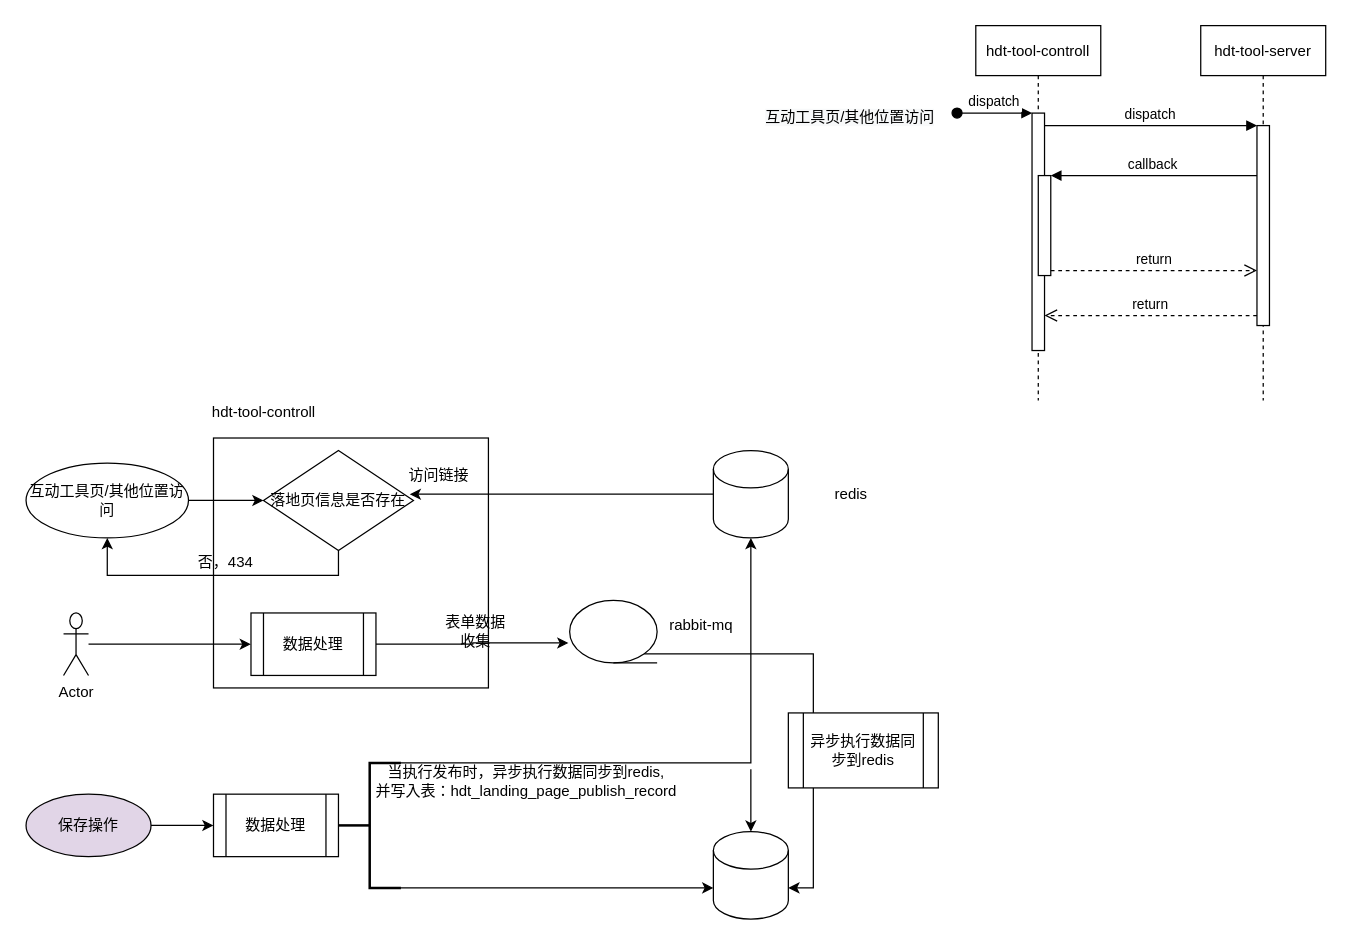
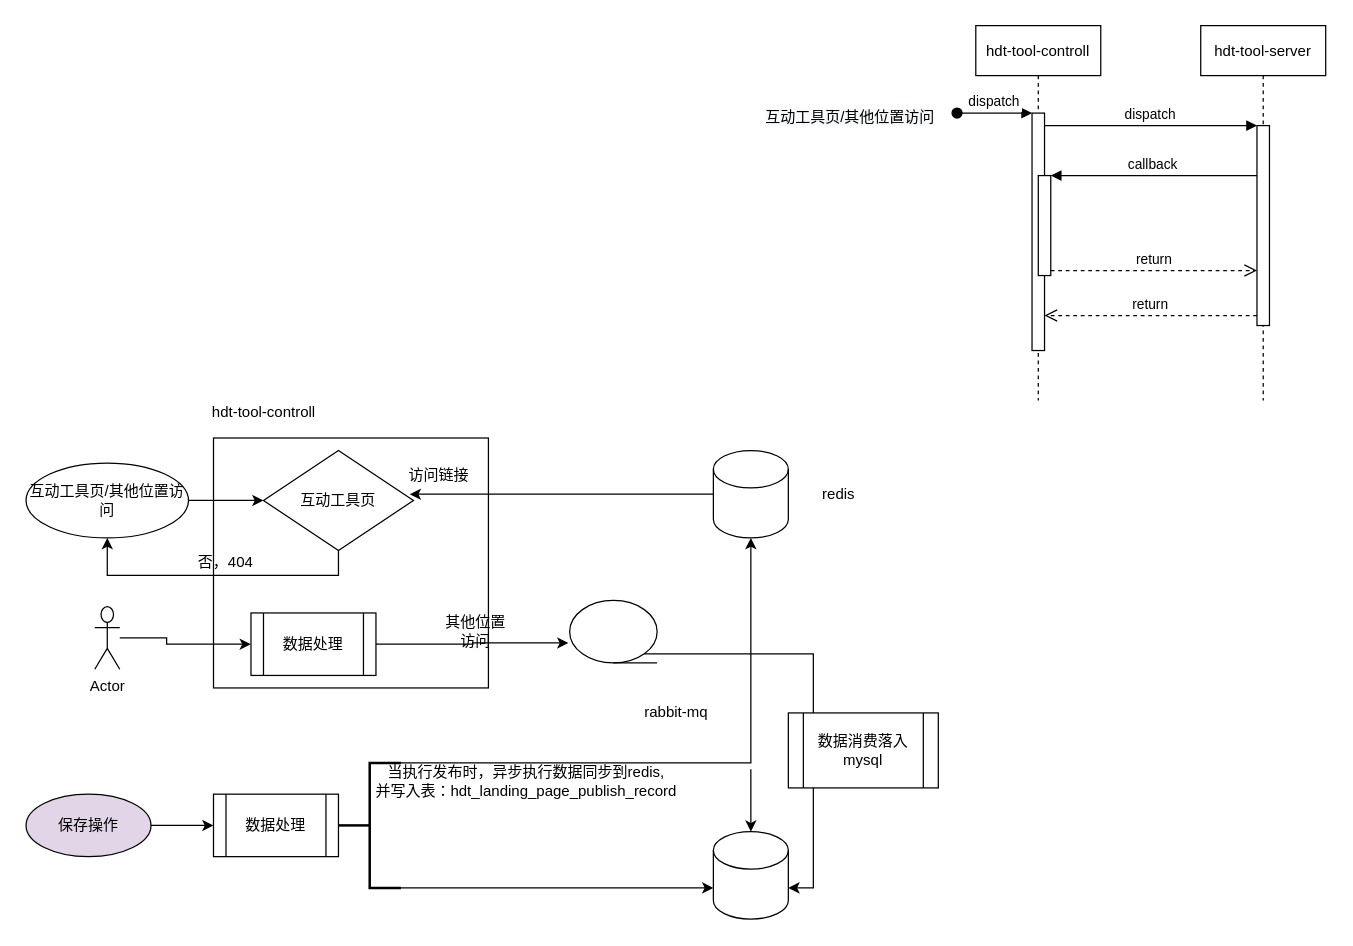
node "redis": moved (851, 494) -> (838, 494)
node "落地页信息是否存在": label "落地页信息是否存在" -> "互动工具页"
node "否，434": label "否，434" -> "否，404"
node "rabbit-mq": moved (701, 626) -> (676, 713)
node "表单数据收集": label "表单数据收集" -> "其他位置访问"
node "Actor": moved (76, 644) -> (107, 638)
node "异步执行数据同步到redis": label "异步执行数据同步到redis" -> "数据消费落入mysql"
